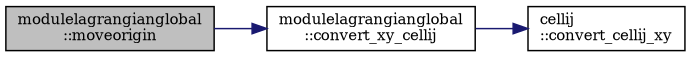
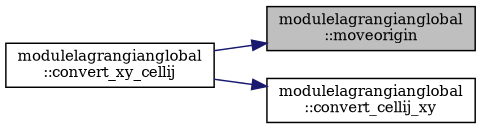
edge "modulelagrangianglobal ::moveorigin" -> "modulelagrangianglobal ::convert_xy_cellij": reversed
node "cellij ::convert_cellij_xy": label "cellij ::convert_cellij_xy" -> "modulelagrangianglobal ::convert_cellij_xy"
